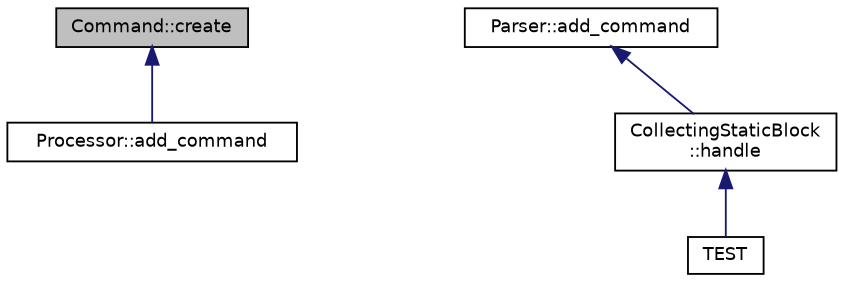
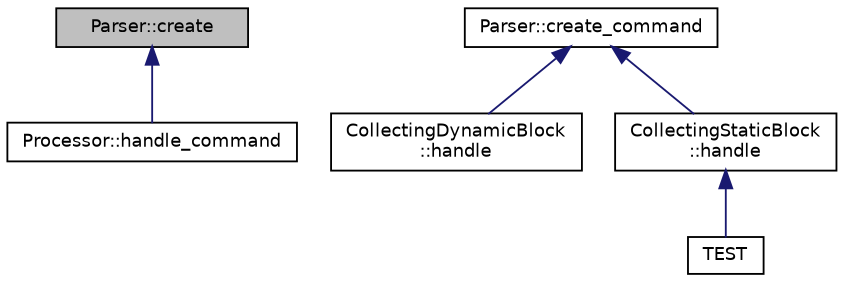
node "Command::create": label "Command::create" -> "Parser::create"
node "Parser::add_command": label "Parser::add_command" -> "Parser::create_command"
node "Processor::add_command": label "Processor::add_command" -> "Processor::handle_command"
node "CollectingDynamicBlock ::handle": added
